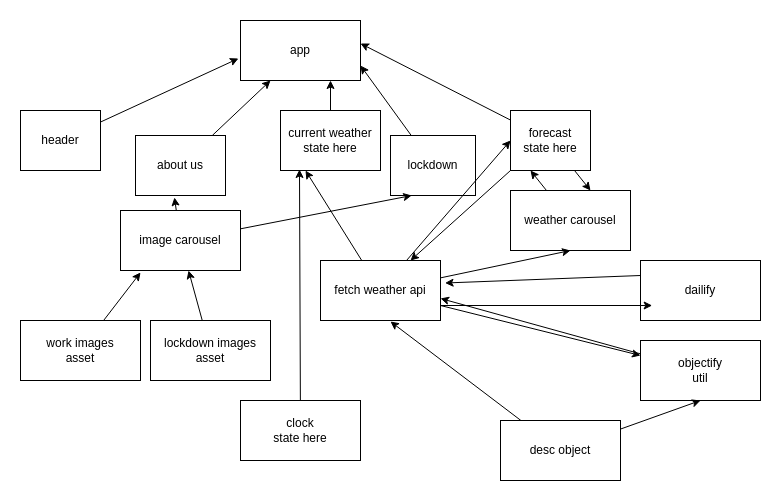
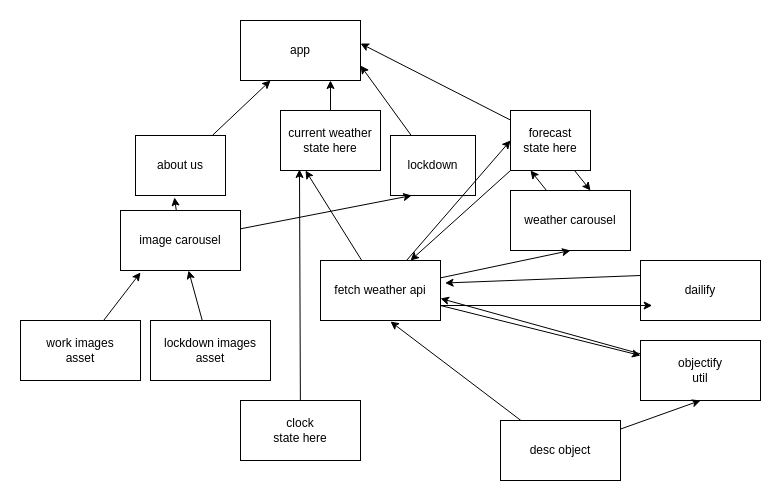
edge "header" -> "app": removed
node "header": removed
